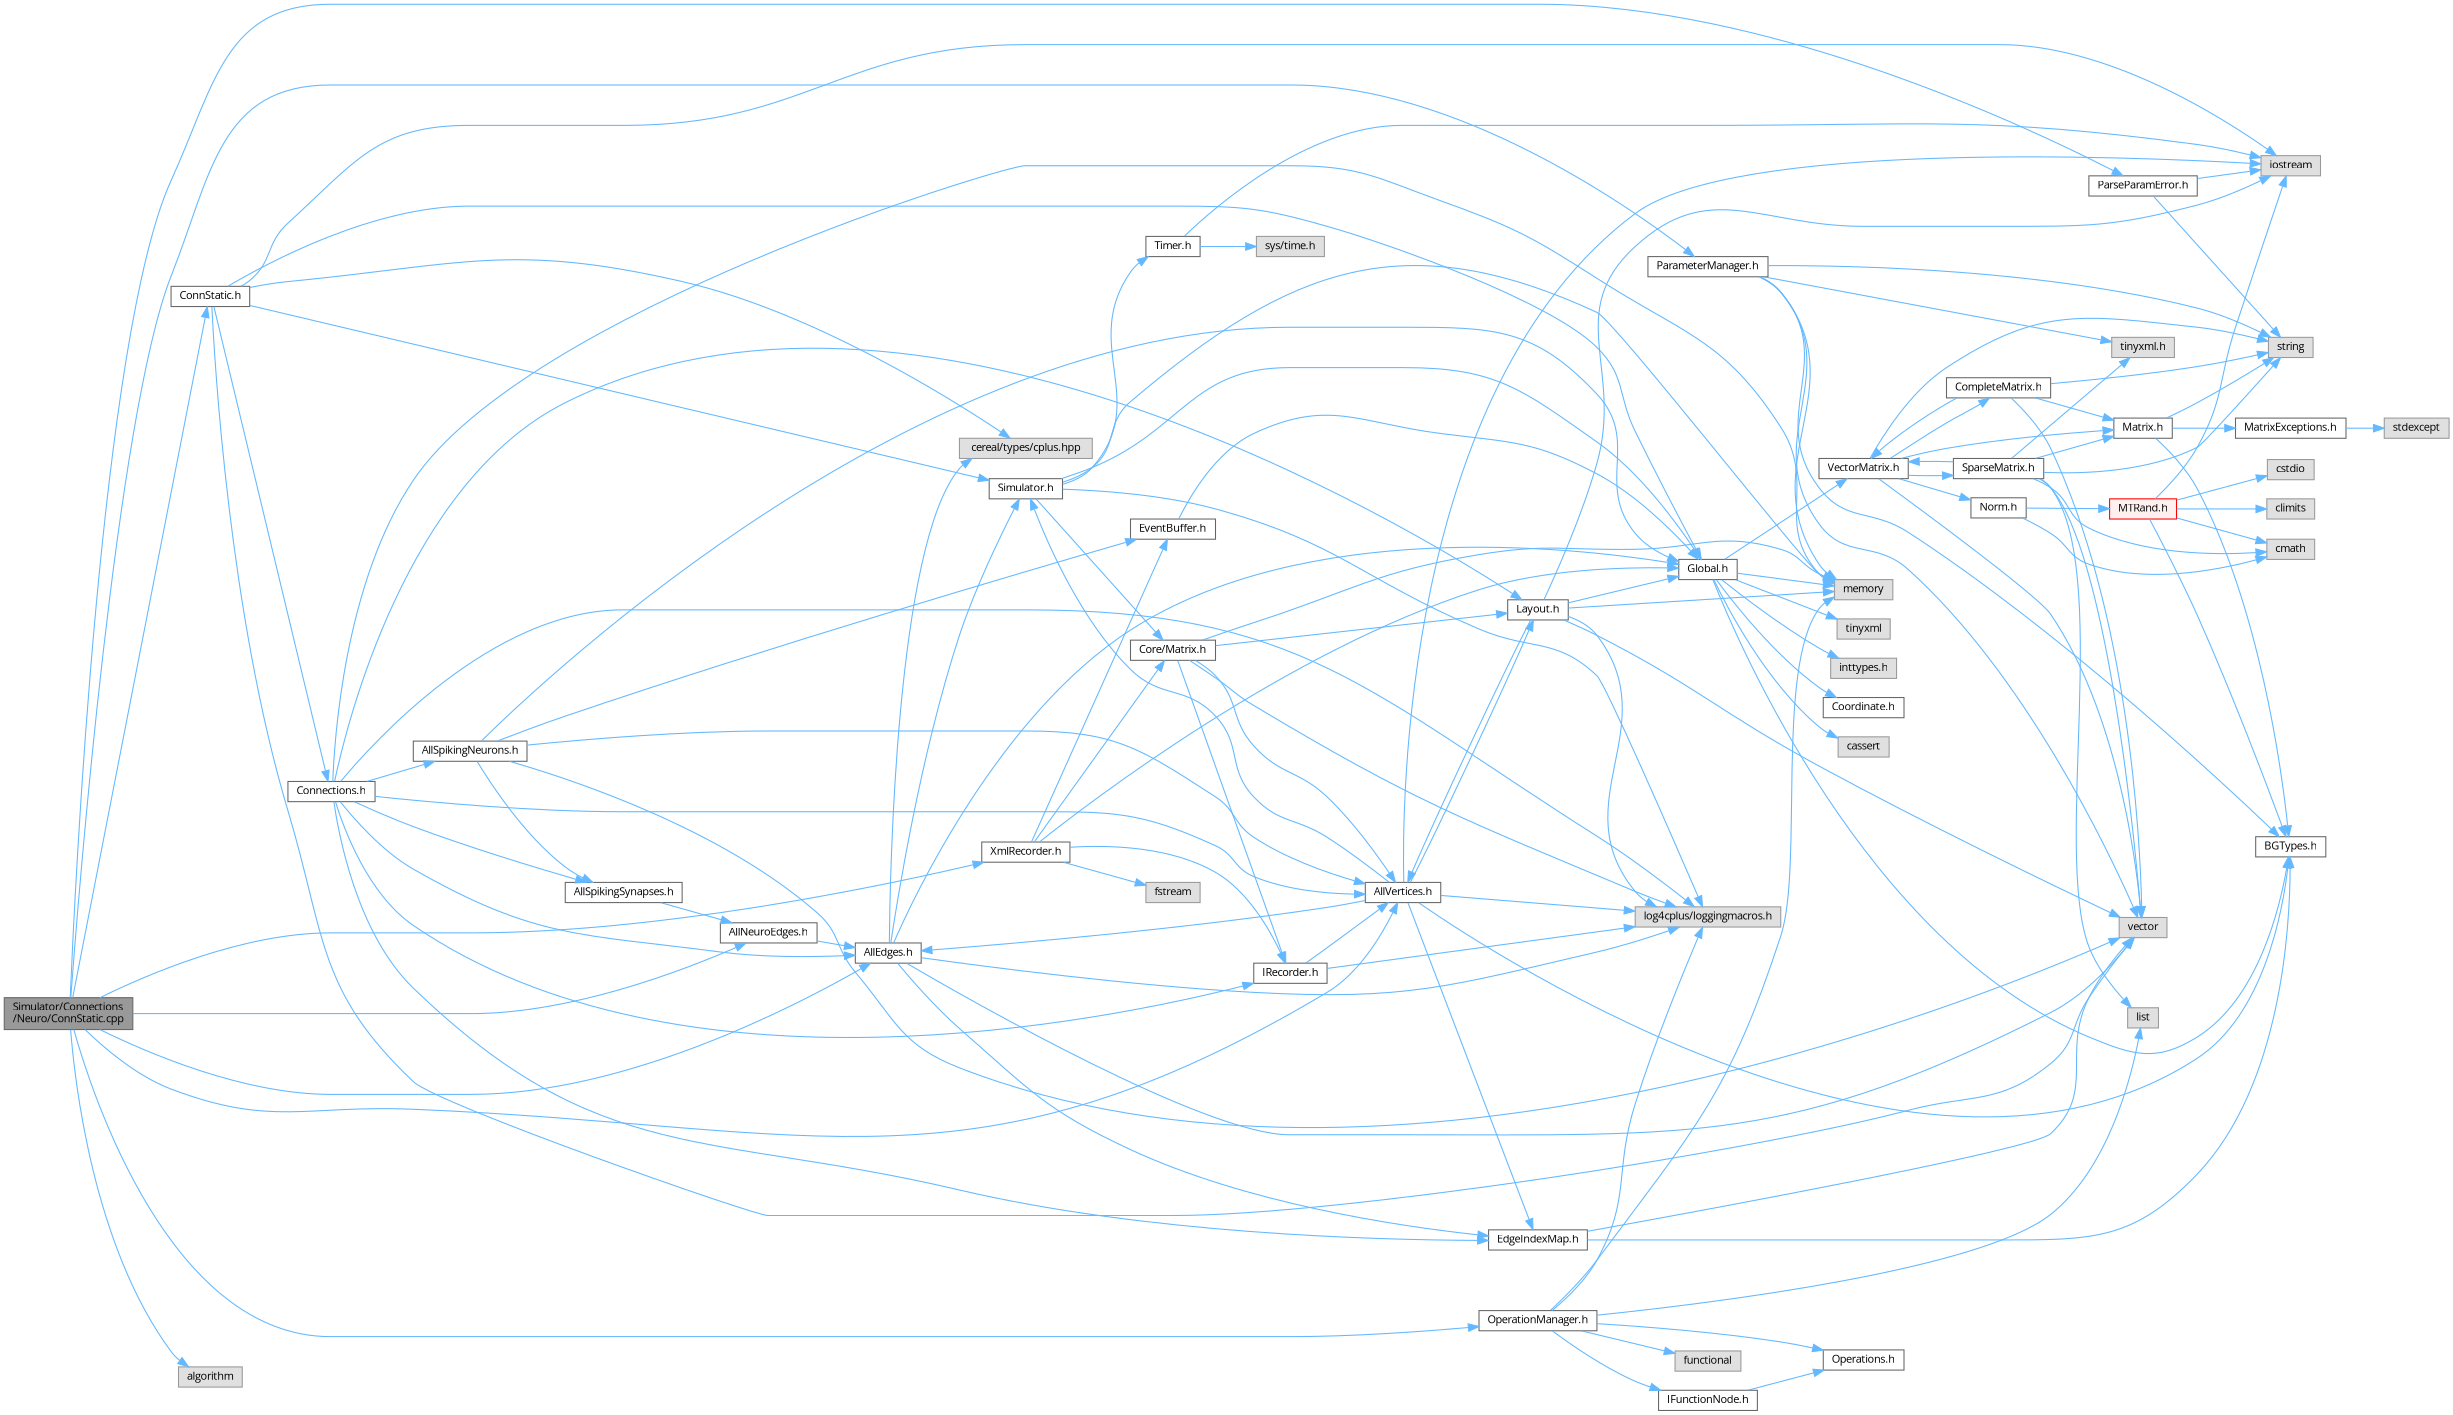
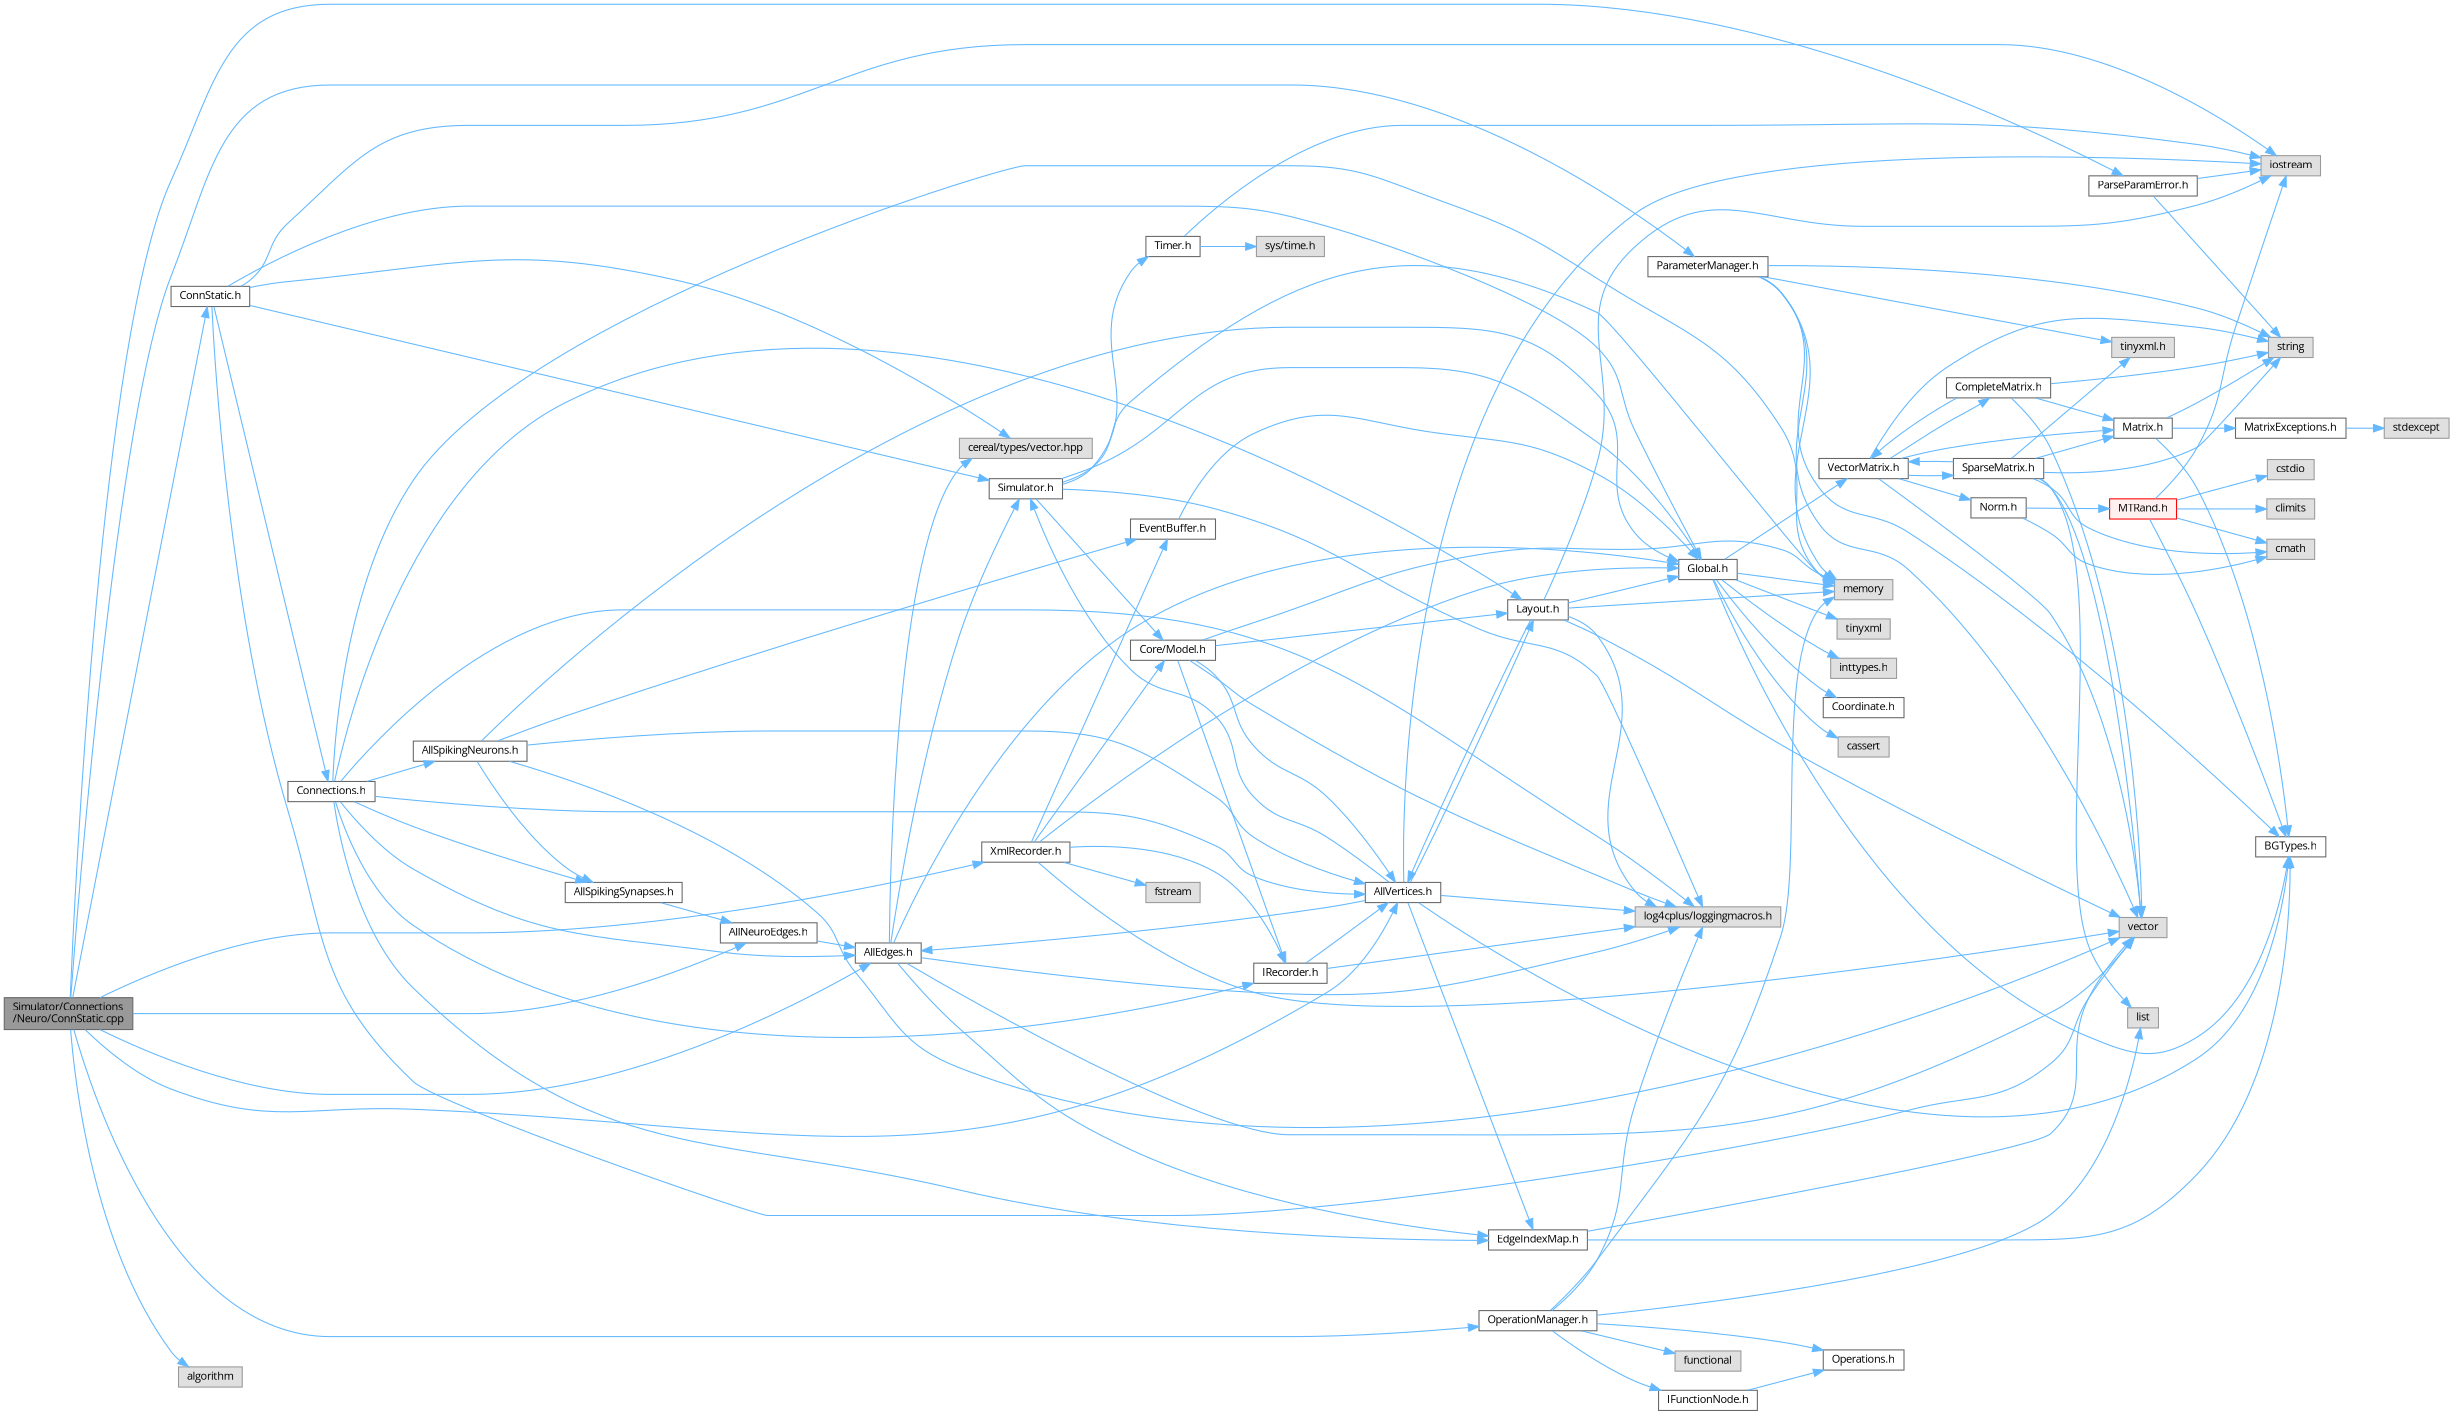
node "cereal/types/cplus.hpp": label "cereal/types/cplus.hpp" -> "cereal/types/vector.hpp"
node "Core/Matrix.h": label "Core/Matrix.h" -> "Core/Model.h"
edge "XmlRecorder.h" -> "vector": added
